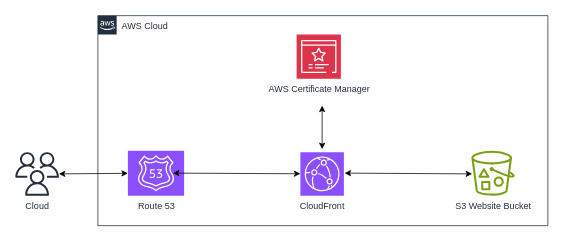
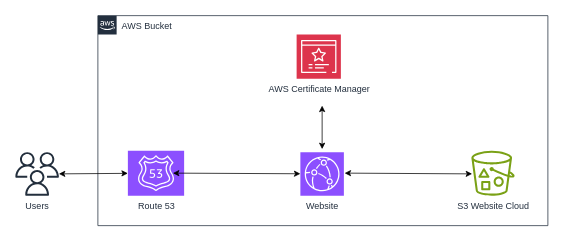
node "AWS Cloud": label "AWS Cloud" -> "AWS Bucket"
node "Cloud": label "Cloud" -> "Users"
node "CloudFront": label "CloudFront" -> "Website"
node "S3 Website Bucket": label "S3 Website Bucket" -> "S3 Website Cloud"
